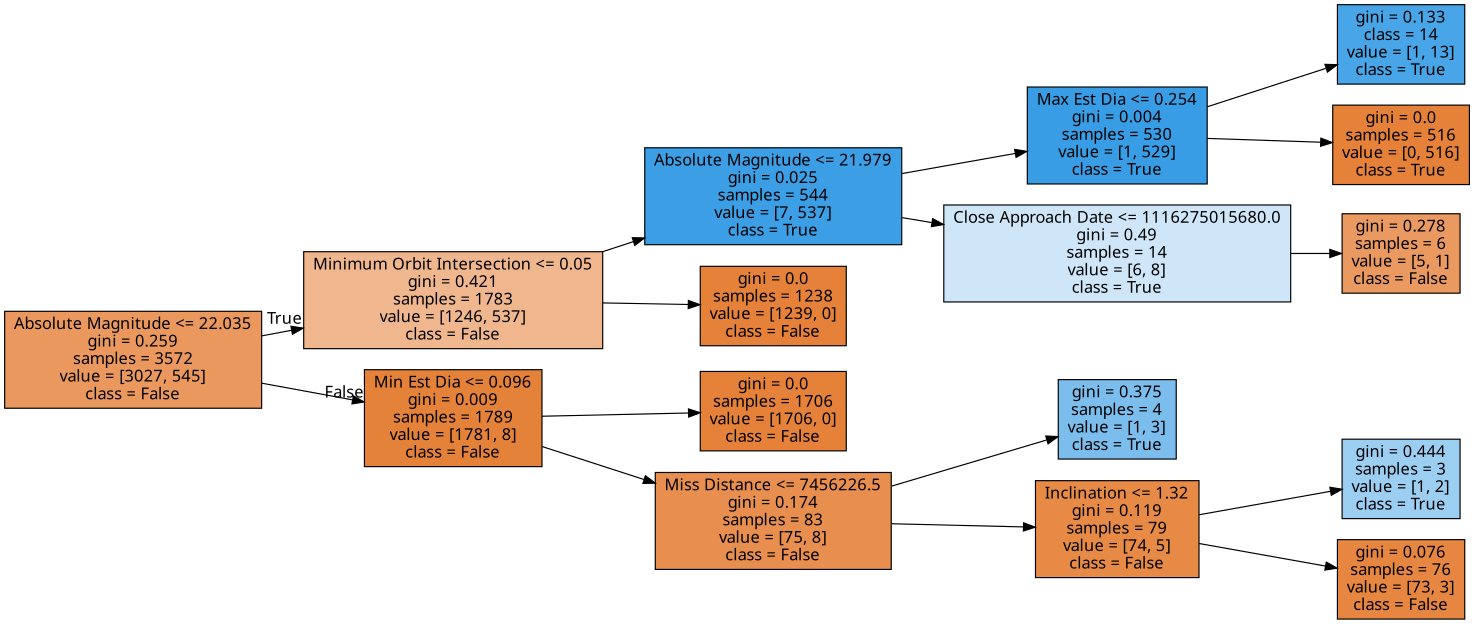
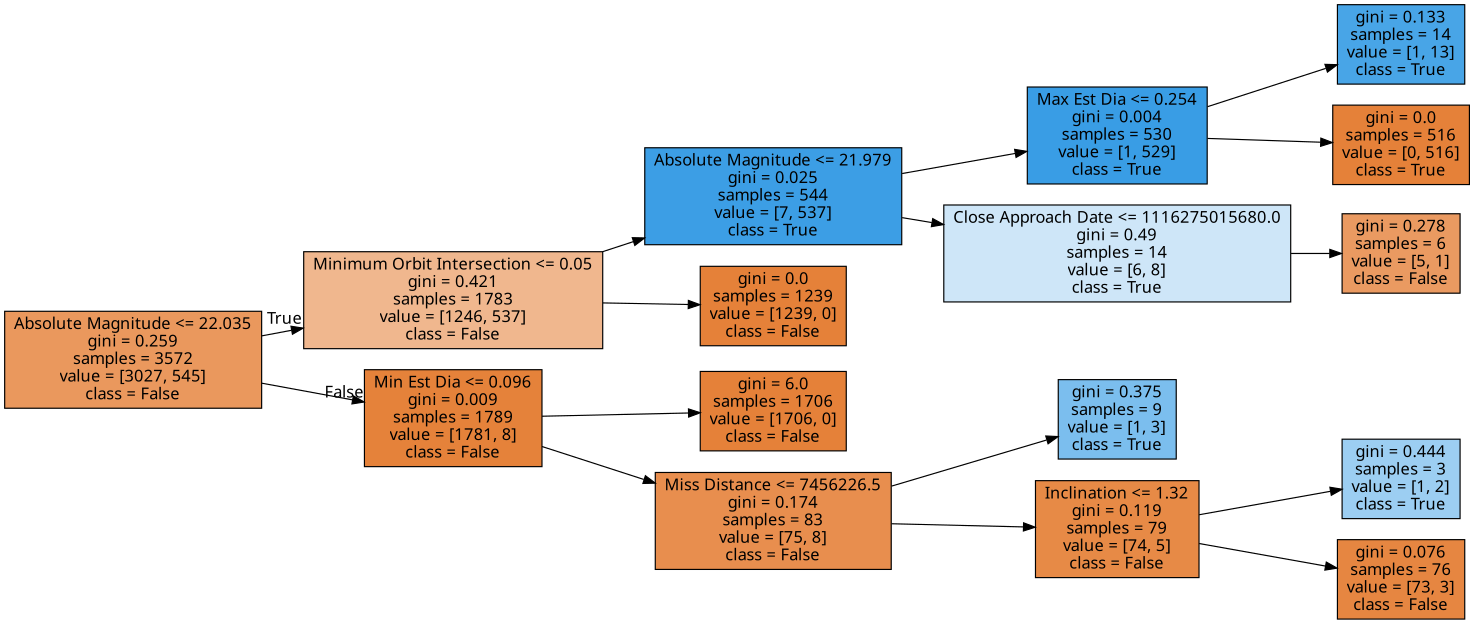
node "gini = 0.133 class = 14 value = [1, 13] class = True": label "gini = 0.133 class = 14 value = [1, 13] class = True" -> "gini = 0.133 samples = 14 value = [1, 13] class = True"
node "gini = 0.0 samples = 1238 value = [1239, 0] class = False": label "gini = 0.0 samples = 1238 value = [1239, 0] class = False" -> "gini = 0.0 samples = 1239 value = [1239, 0] class = False"
node "gini = 0.0 samples = 1706 value = [1706, 0] class = False": label "gini = 0.0 samples = 1706 value = [1706, 0] class = False" -> "gini = 6.0 samples = 1706 value = [1706, 0] class = False"
node "gini = 0.375 samples = 4 value = [1, 3] class = True": label "gini = 0.375 samples = 4 value = [1, 3] class = True" -> "gini = 0.375 samples = 9 value = [1, 3] class = True"
